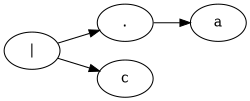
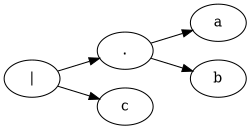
node "b": added
